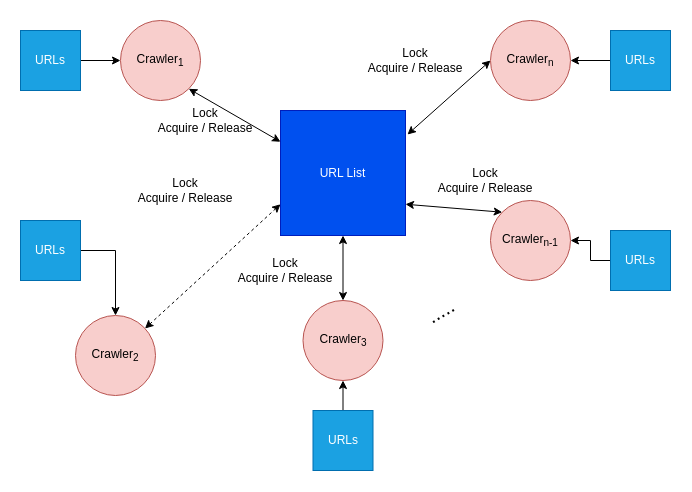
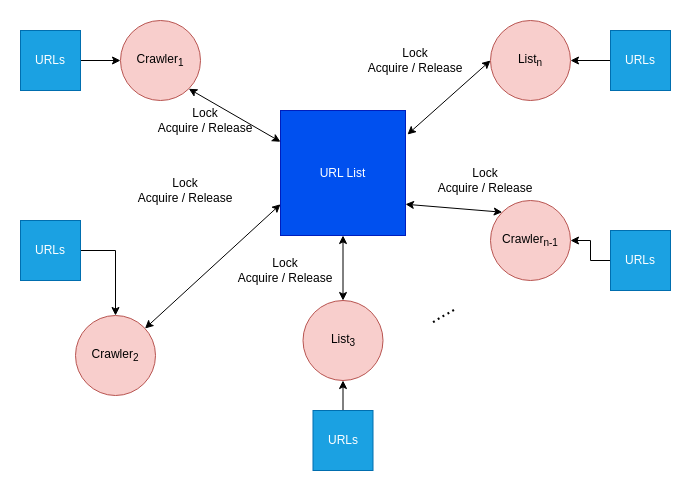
node "Crawlern": label "Crawlern" -> "Listn"
edge "URL List" -- "Crawler2": style dashed -> solid
node "Crawler3": label "Crawler3" -> "List3"
